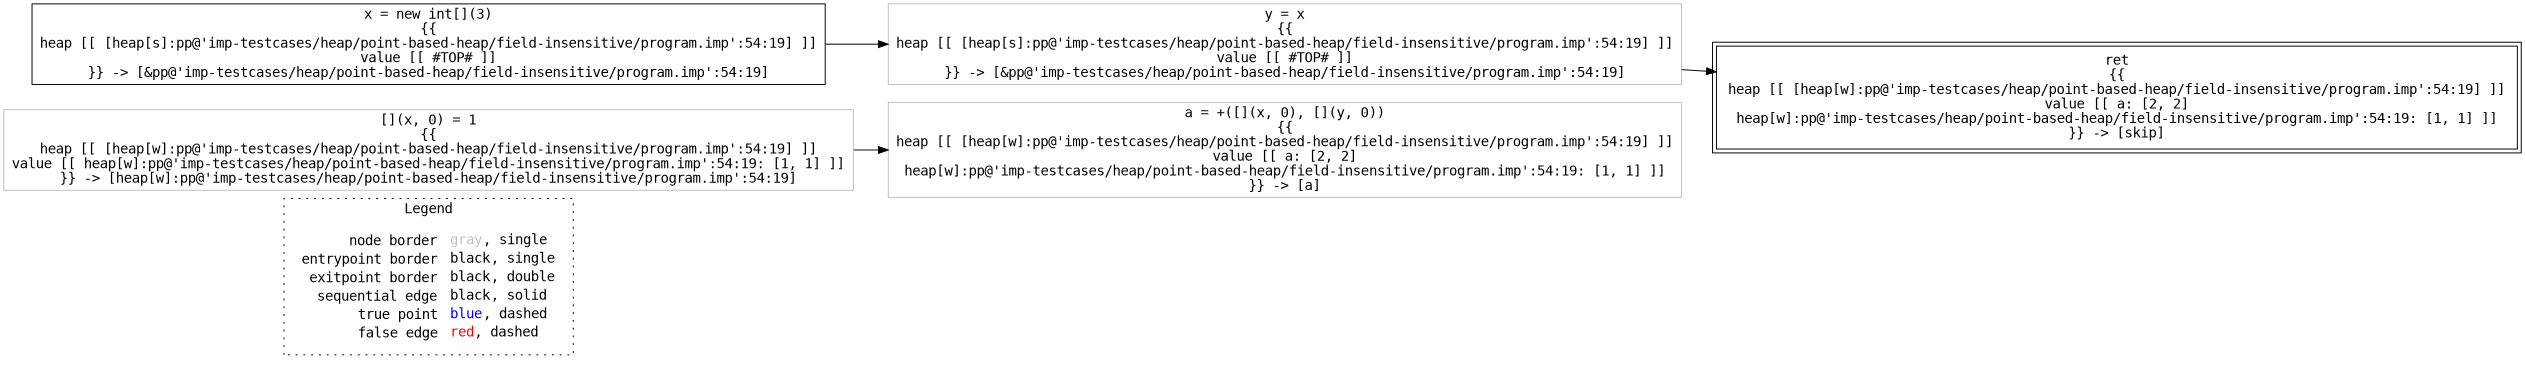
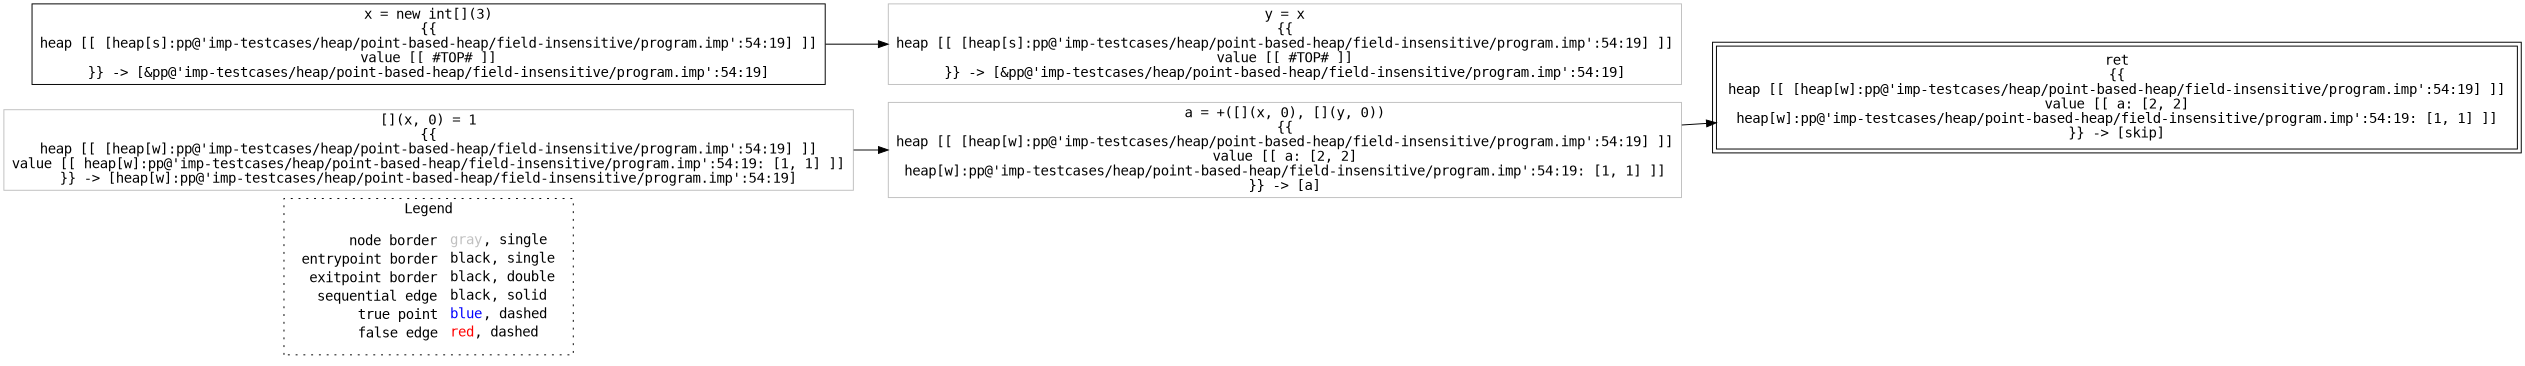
edge "y = x" -> "ret": now "a = +([](x, 0), [](y, 0))" -> "ret"
